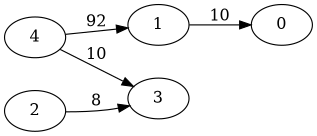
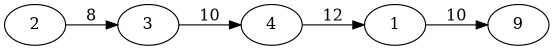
edge "4" -> "1": label "92" -> "12"
node "0": label "0" -> "9"
edge "4" -> "3": reversed
